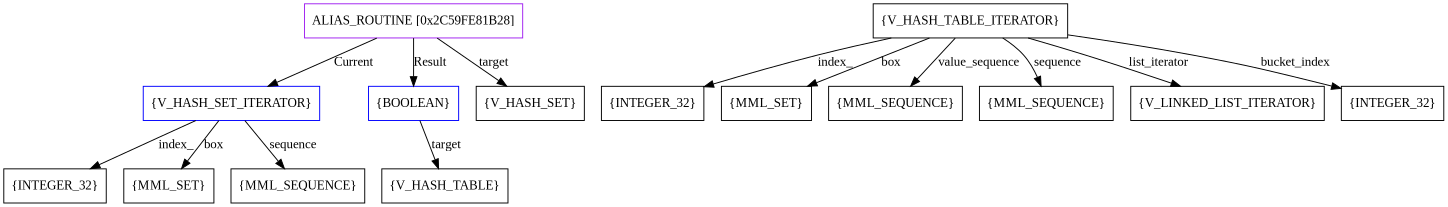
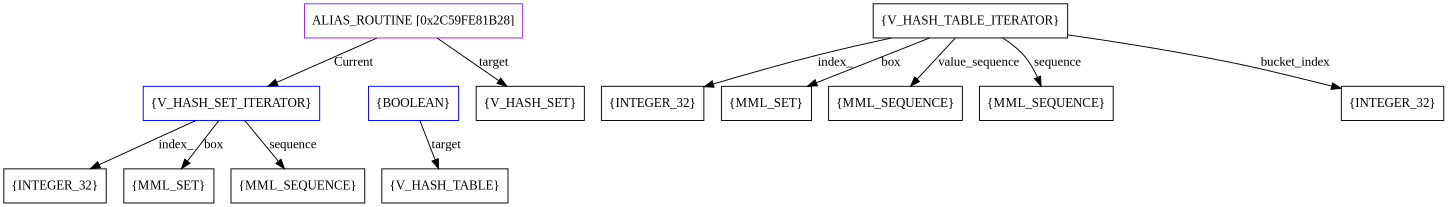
edge "ALIAS_ROUTINE [0x2C59FE81B28]" -> "{BOOLEAN}": removed, label "Result"
node "{V_LINKED_LIST_ITERATOR}": removed
